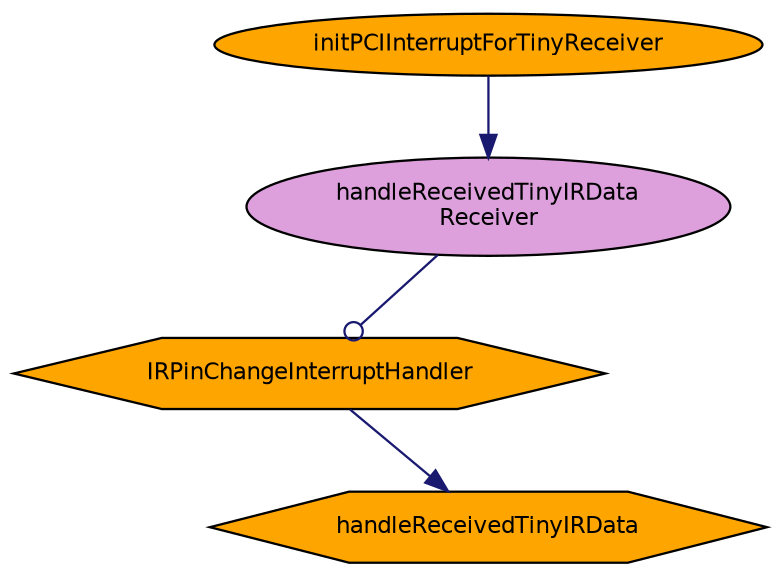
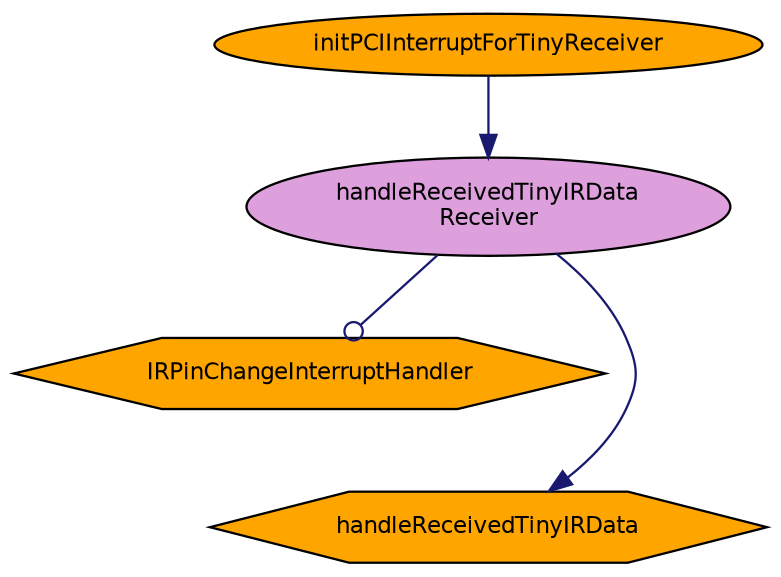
edge "IRPinChangeInterruptHandler" -> "handleReceivedTinyIRData": now "handleReceivedTinyIRData Receiver" -> "handleReceivedTinyIRData"
